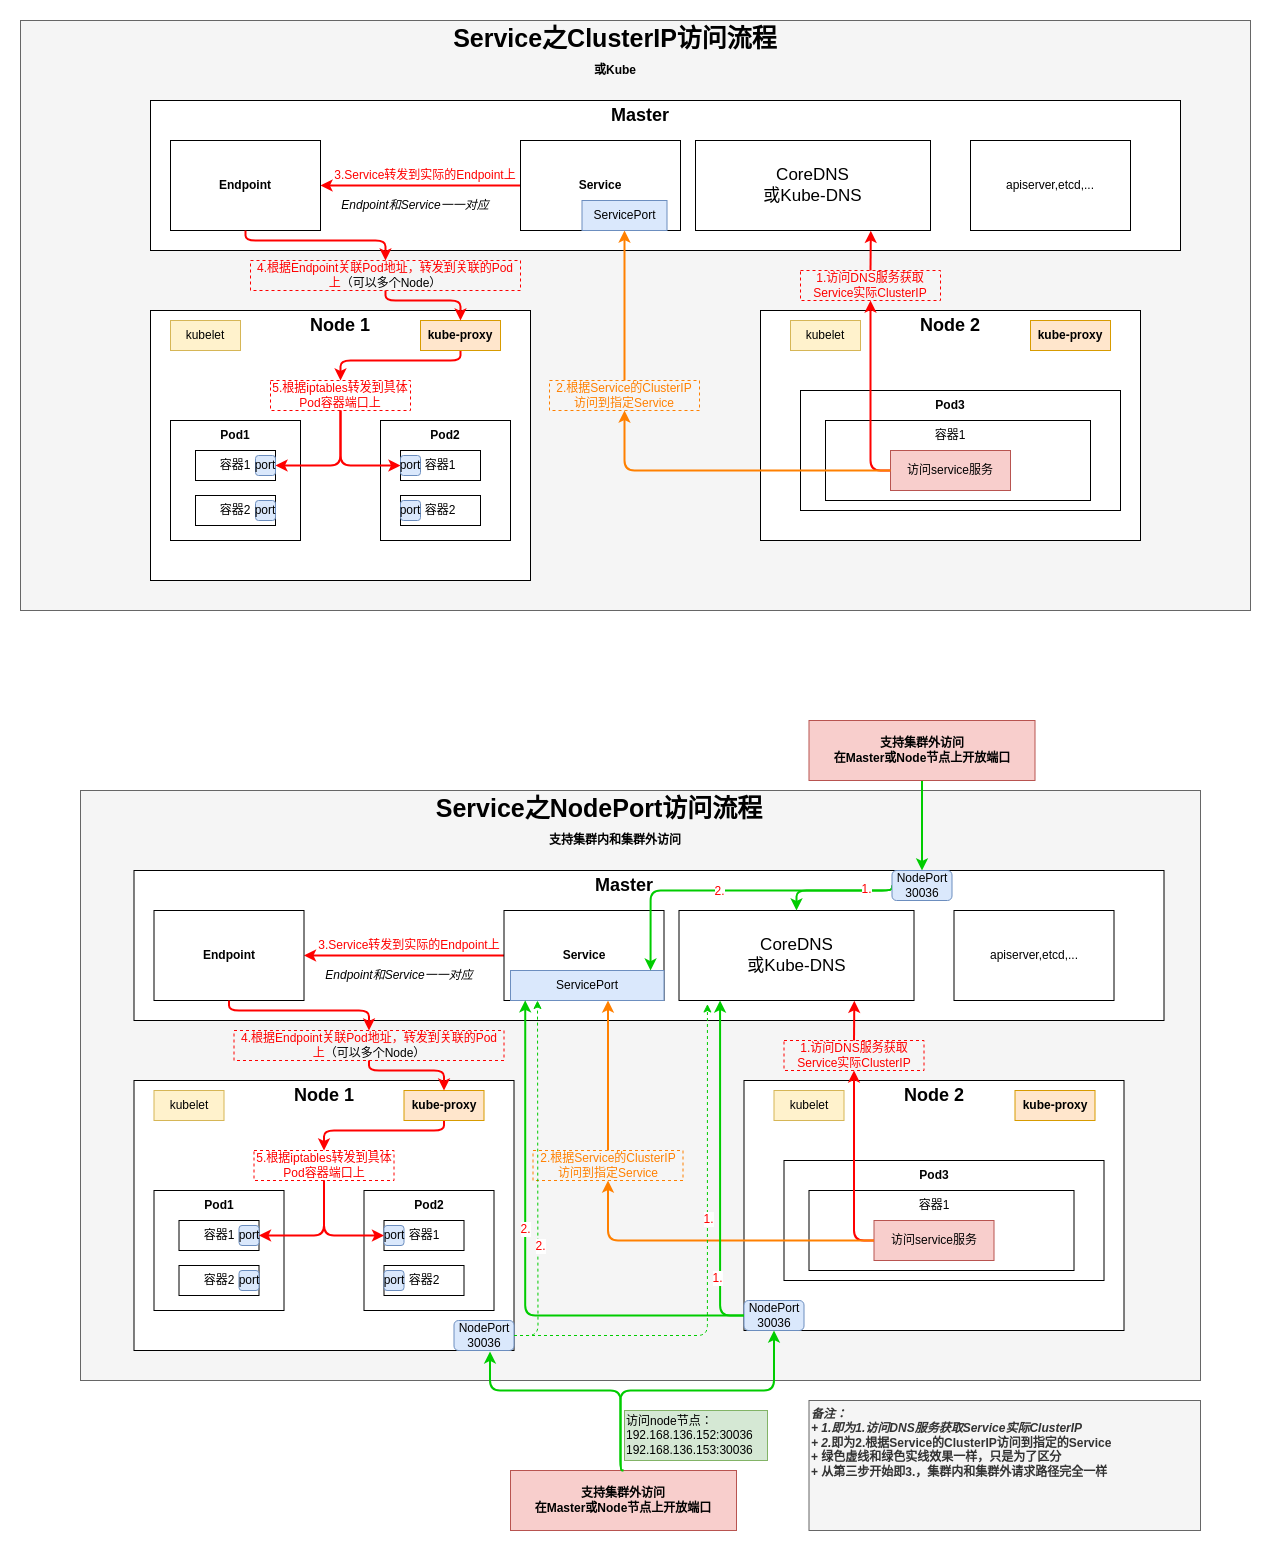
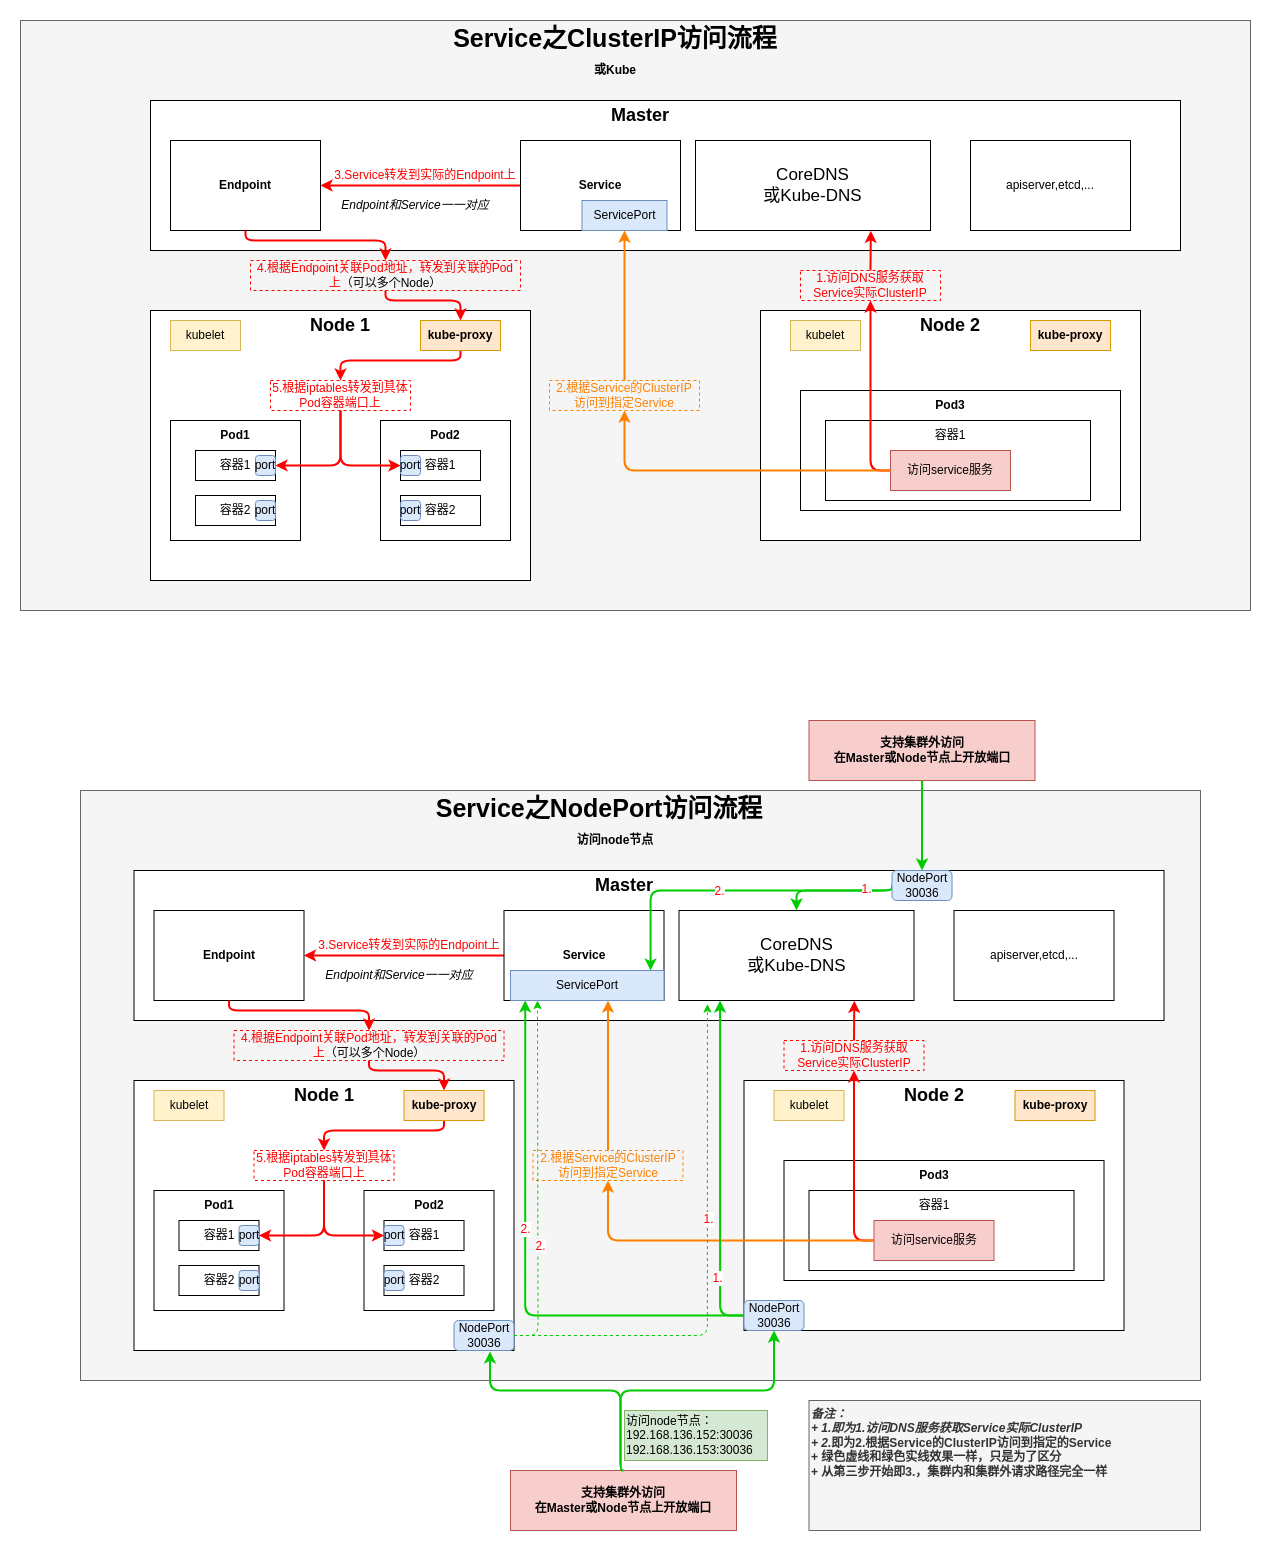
node "支持集群内和集群外访问": label "支持集群内和集群外访问" -> "访问node节点"
